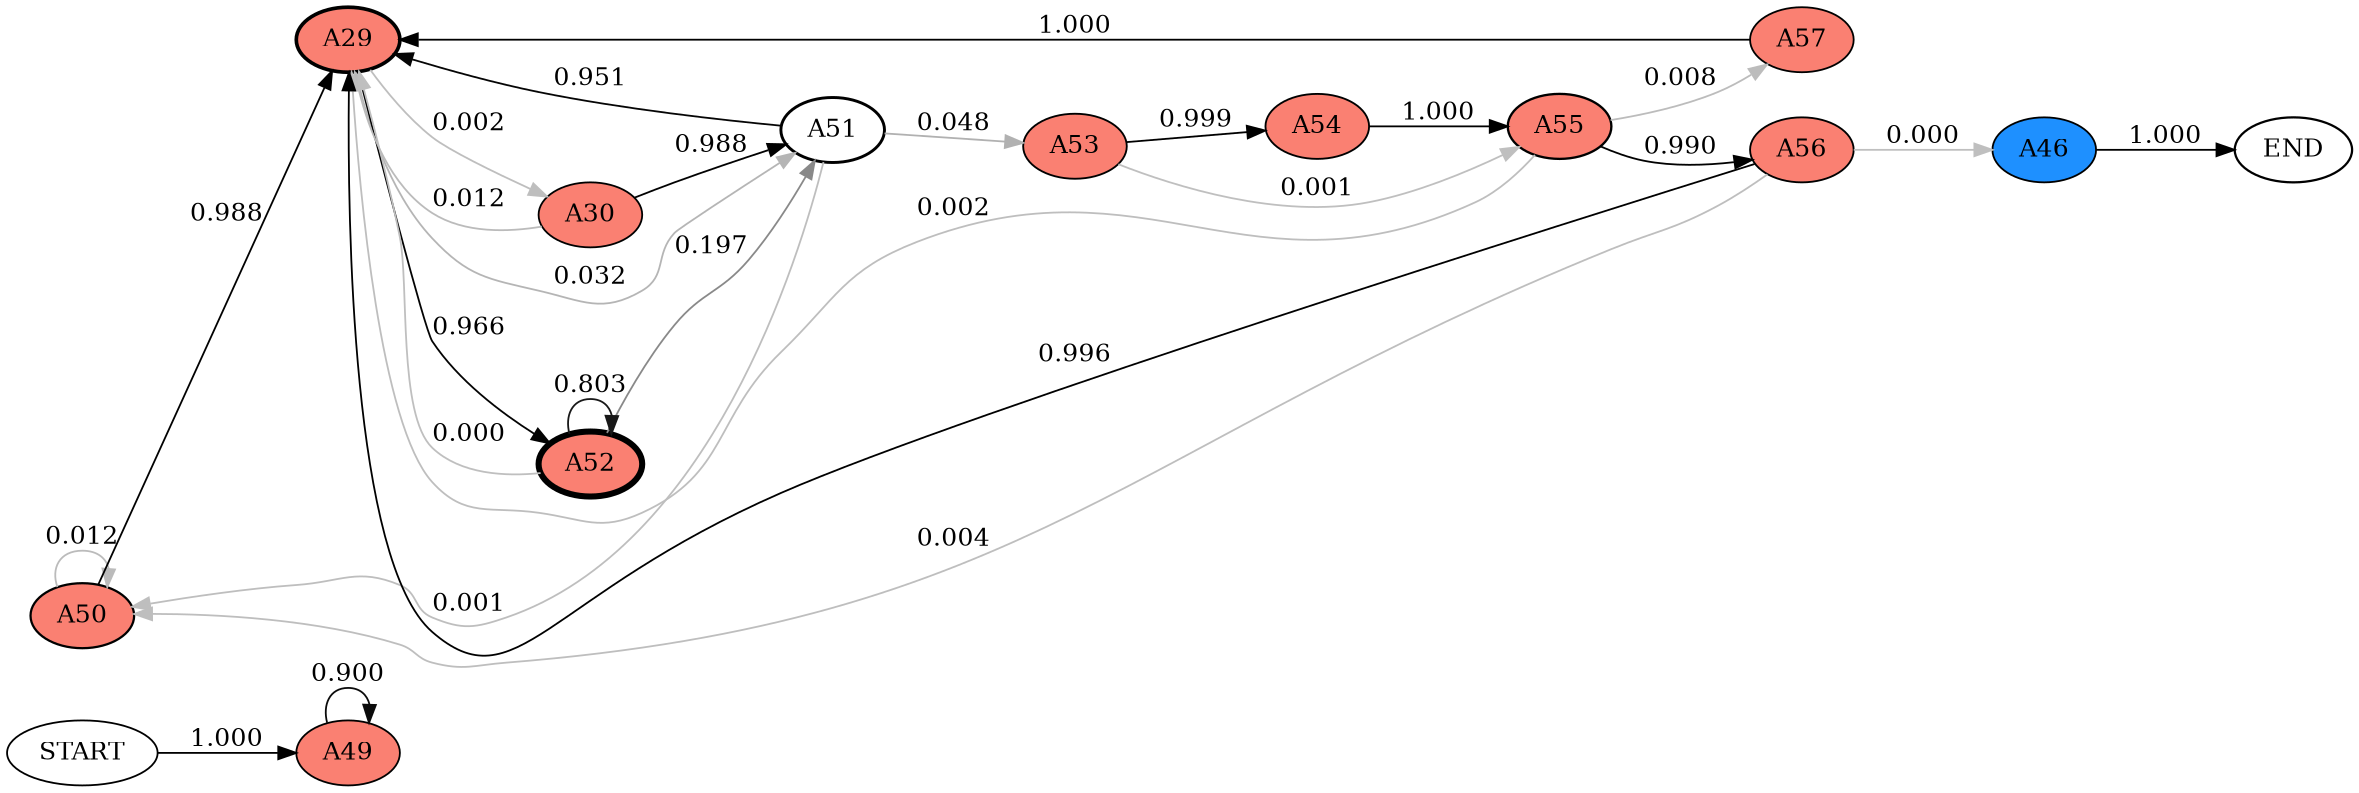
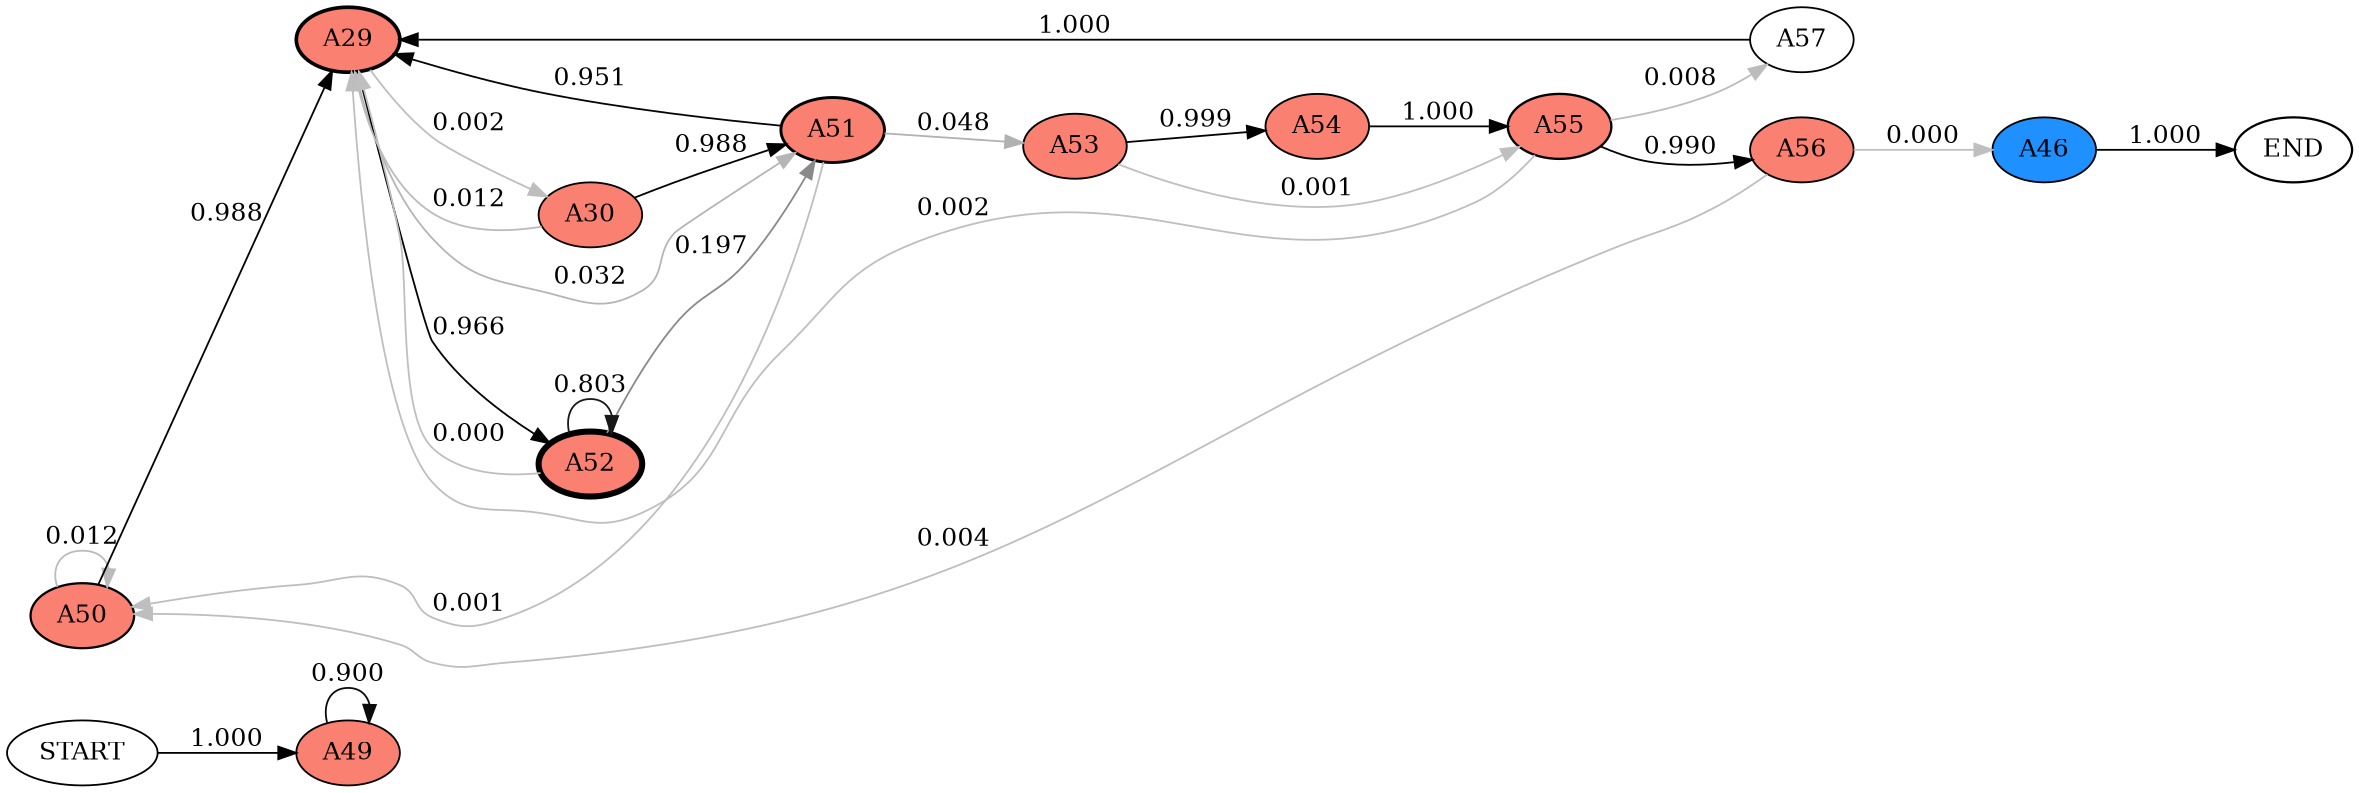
node "A57": fillcolor #fa8072 -> #ffffff
node "A51": fillcolor #ffffff -> #fa8072
edge "A56" -> "A29": removed, label "0.996"
